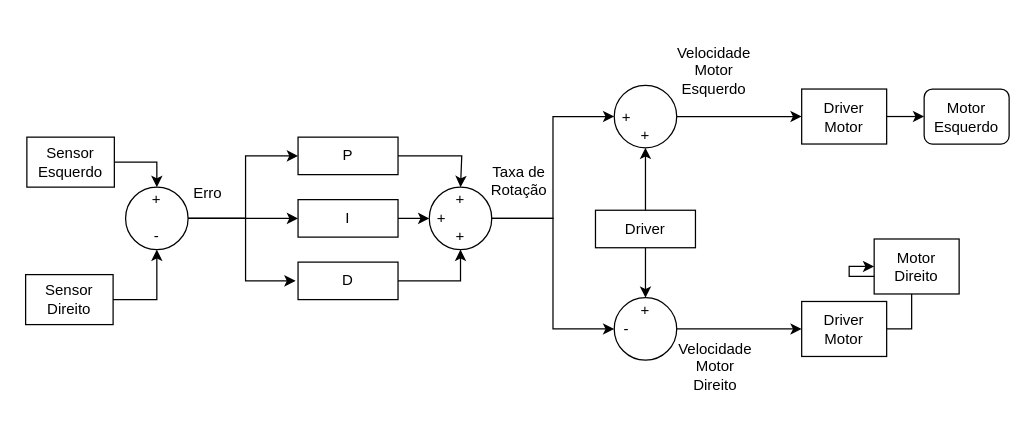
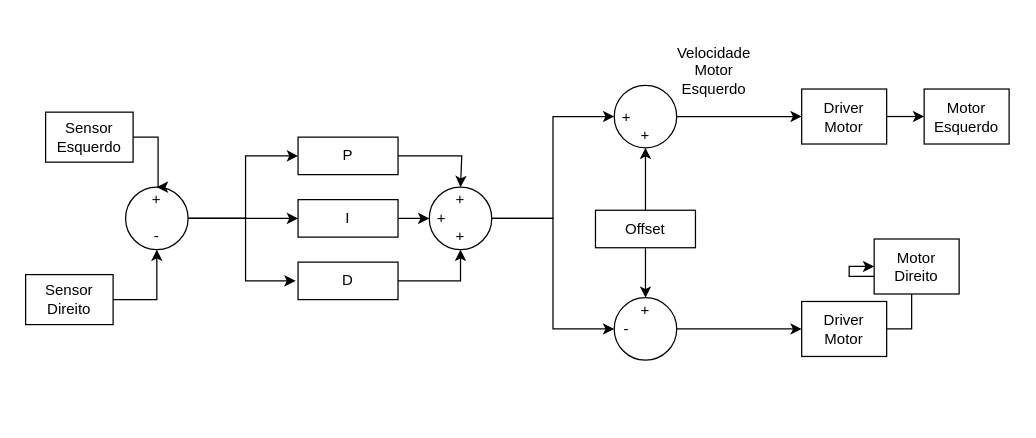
node "Motor Esquerdo": shape rounded rectangle -> rectangle
node "Sensor Esquerdo": moved (71, 162) -> (89, 137)
node "Taxa de Rotação": removed
node "Erro": removed
node "Driver": label "Driver" -> "Offset"
node "Velocidade Motor Direito": removed
